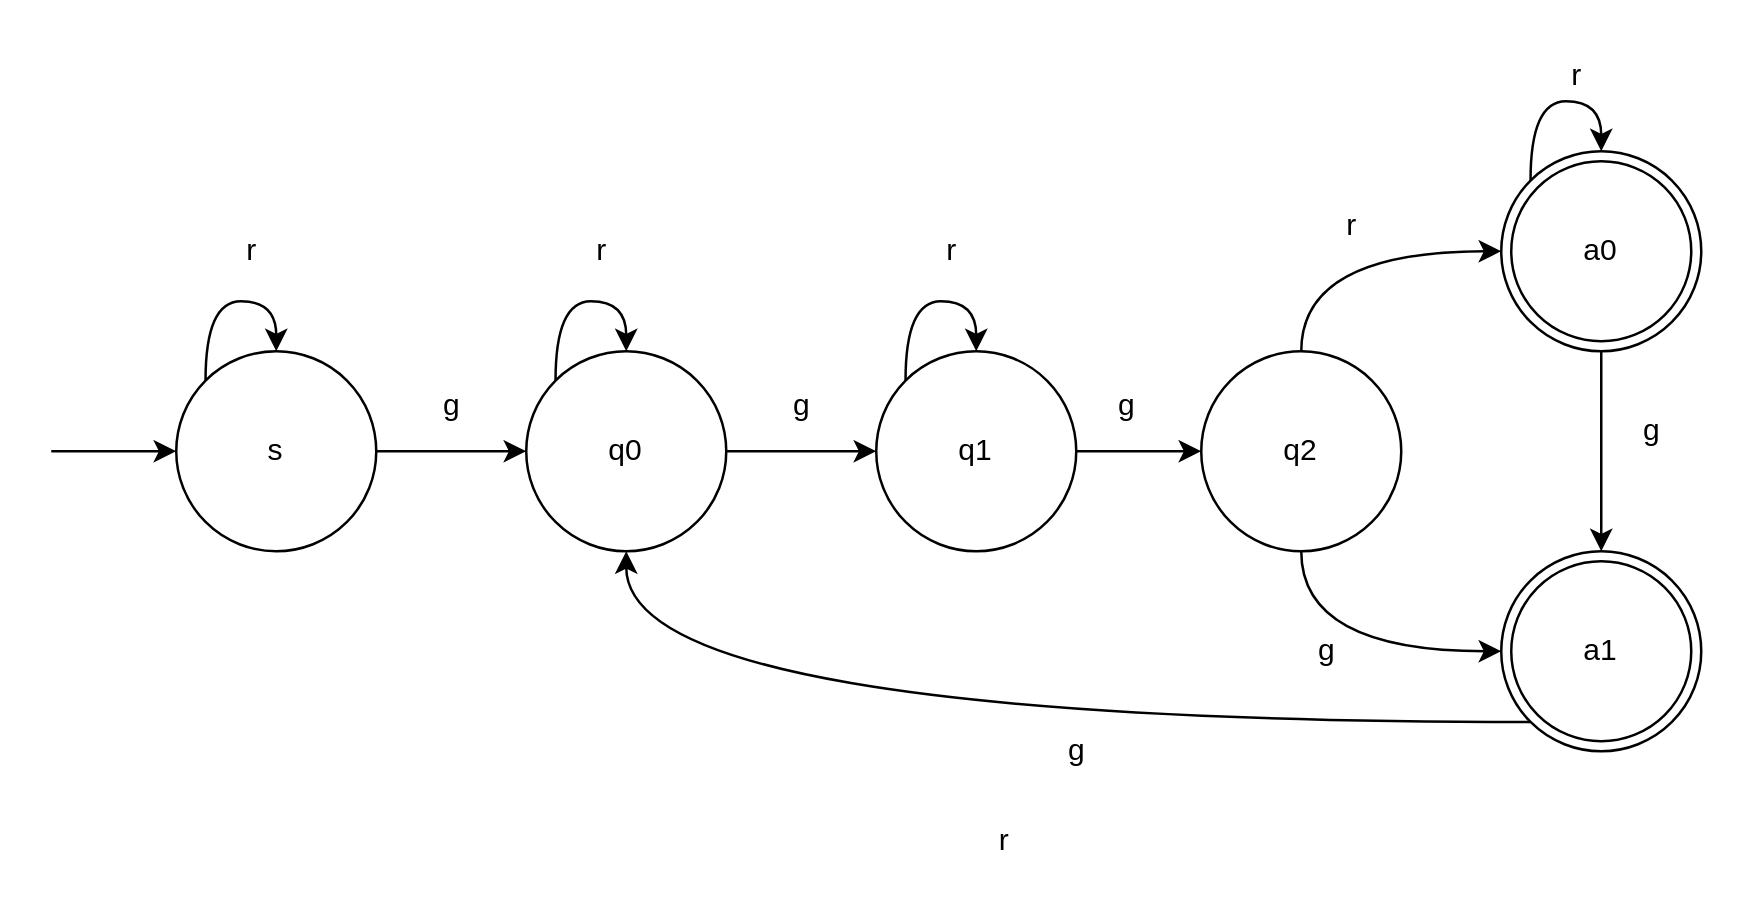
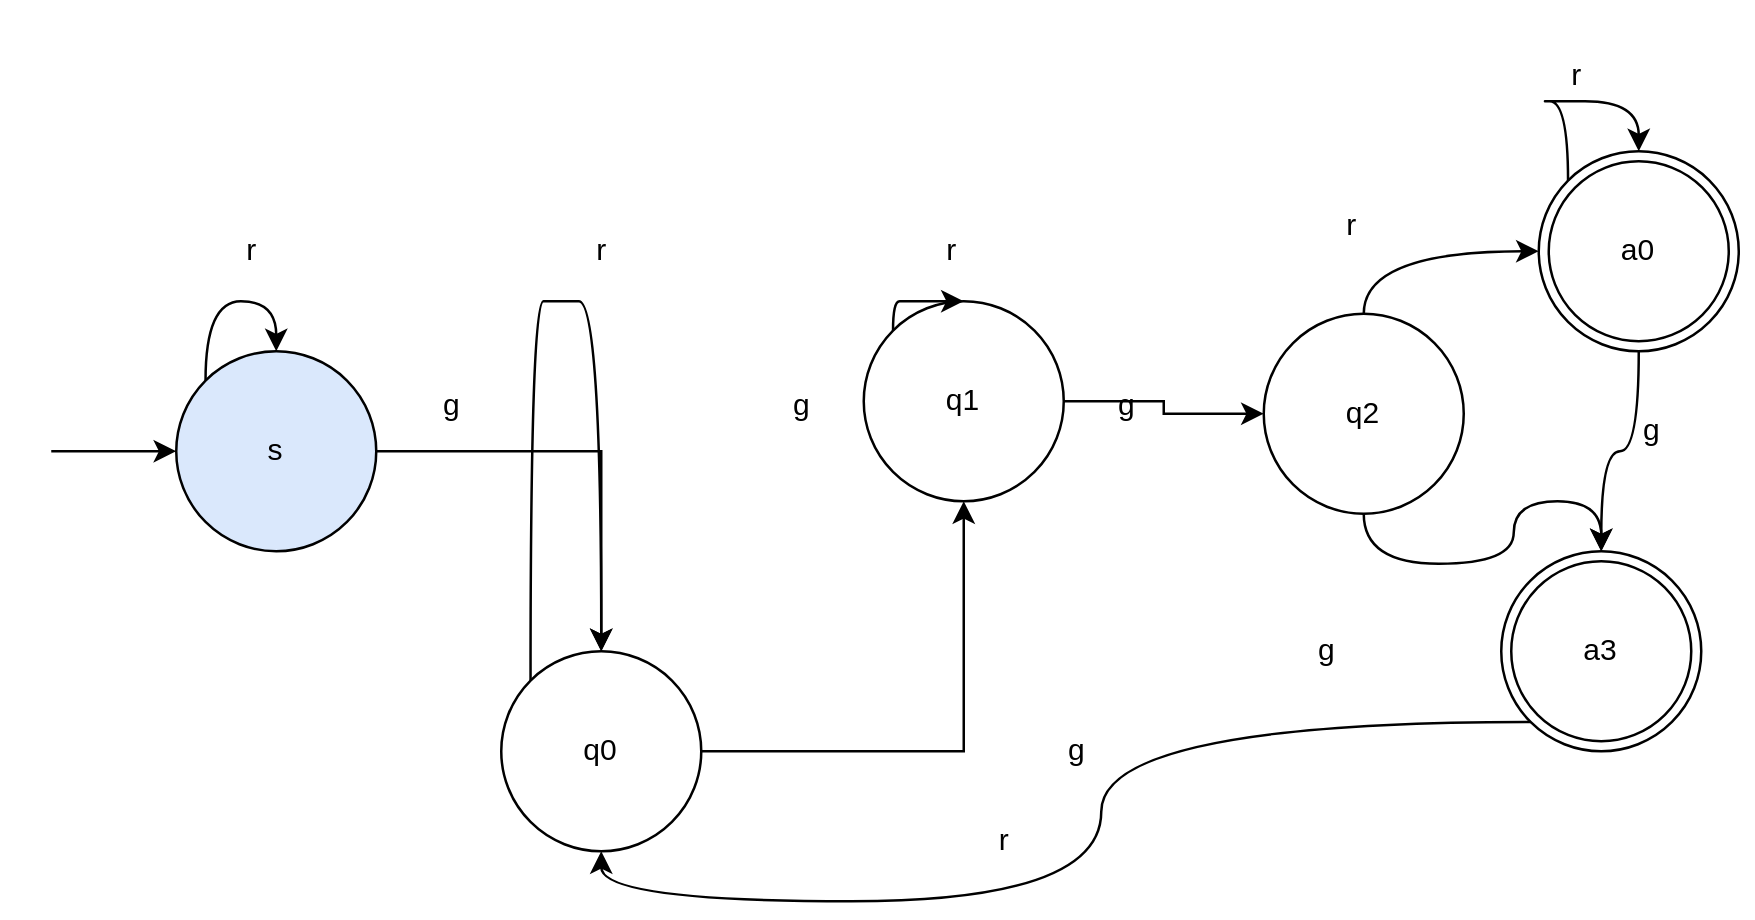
node "a0": moved (1601, 251) -> (1639, 251)
node "s": fillcolor #ffffff -> #dae8fc
node "q0": moved (626, 451) -> (601, 751)
node "q1": moved (976, 451) -> (964, 401)
node "q2": moved (1301, 451) -> (1364, 414)
node "a1": label "a1" -> "a3"
